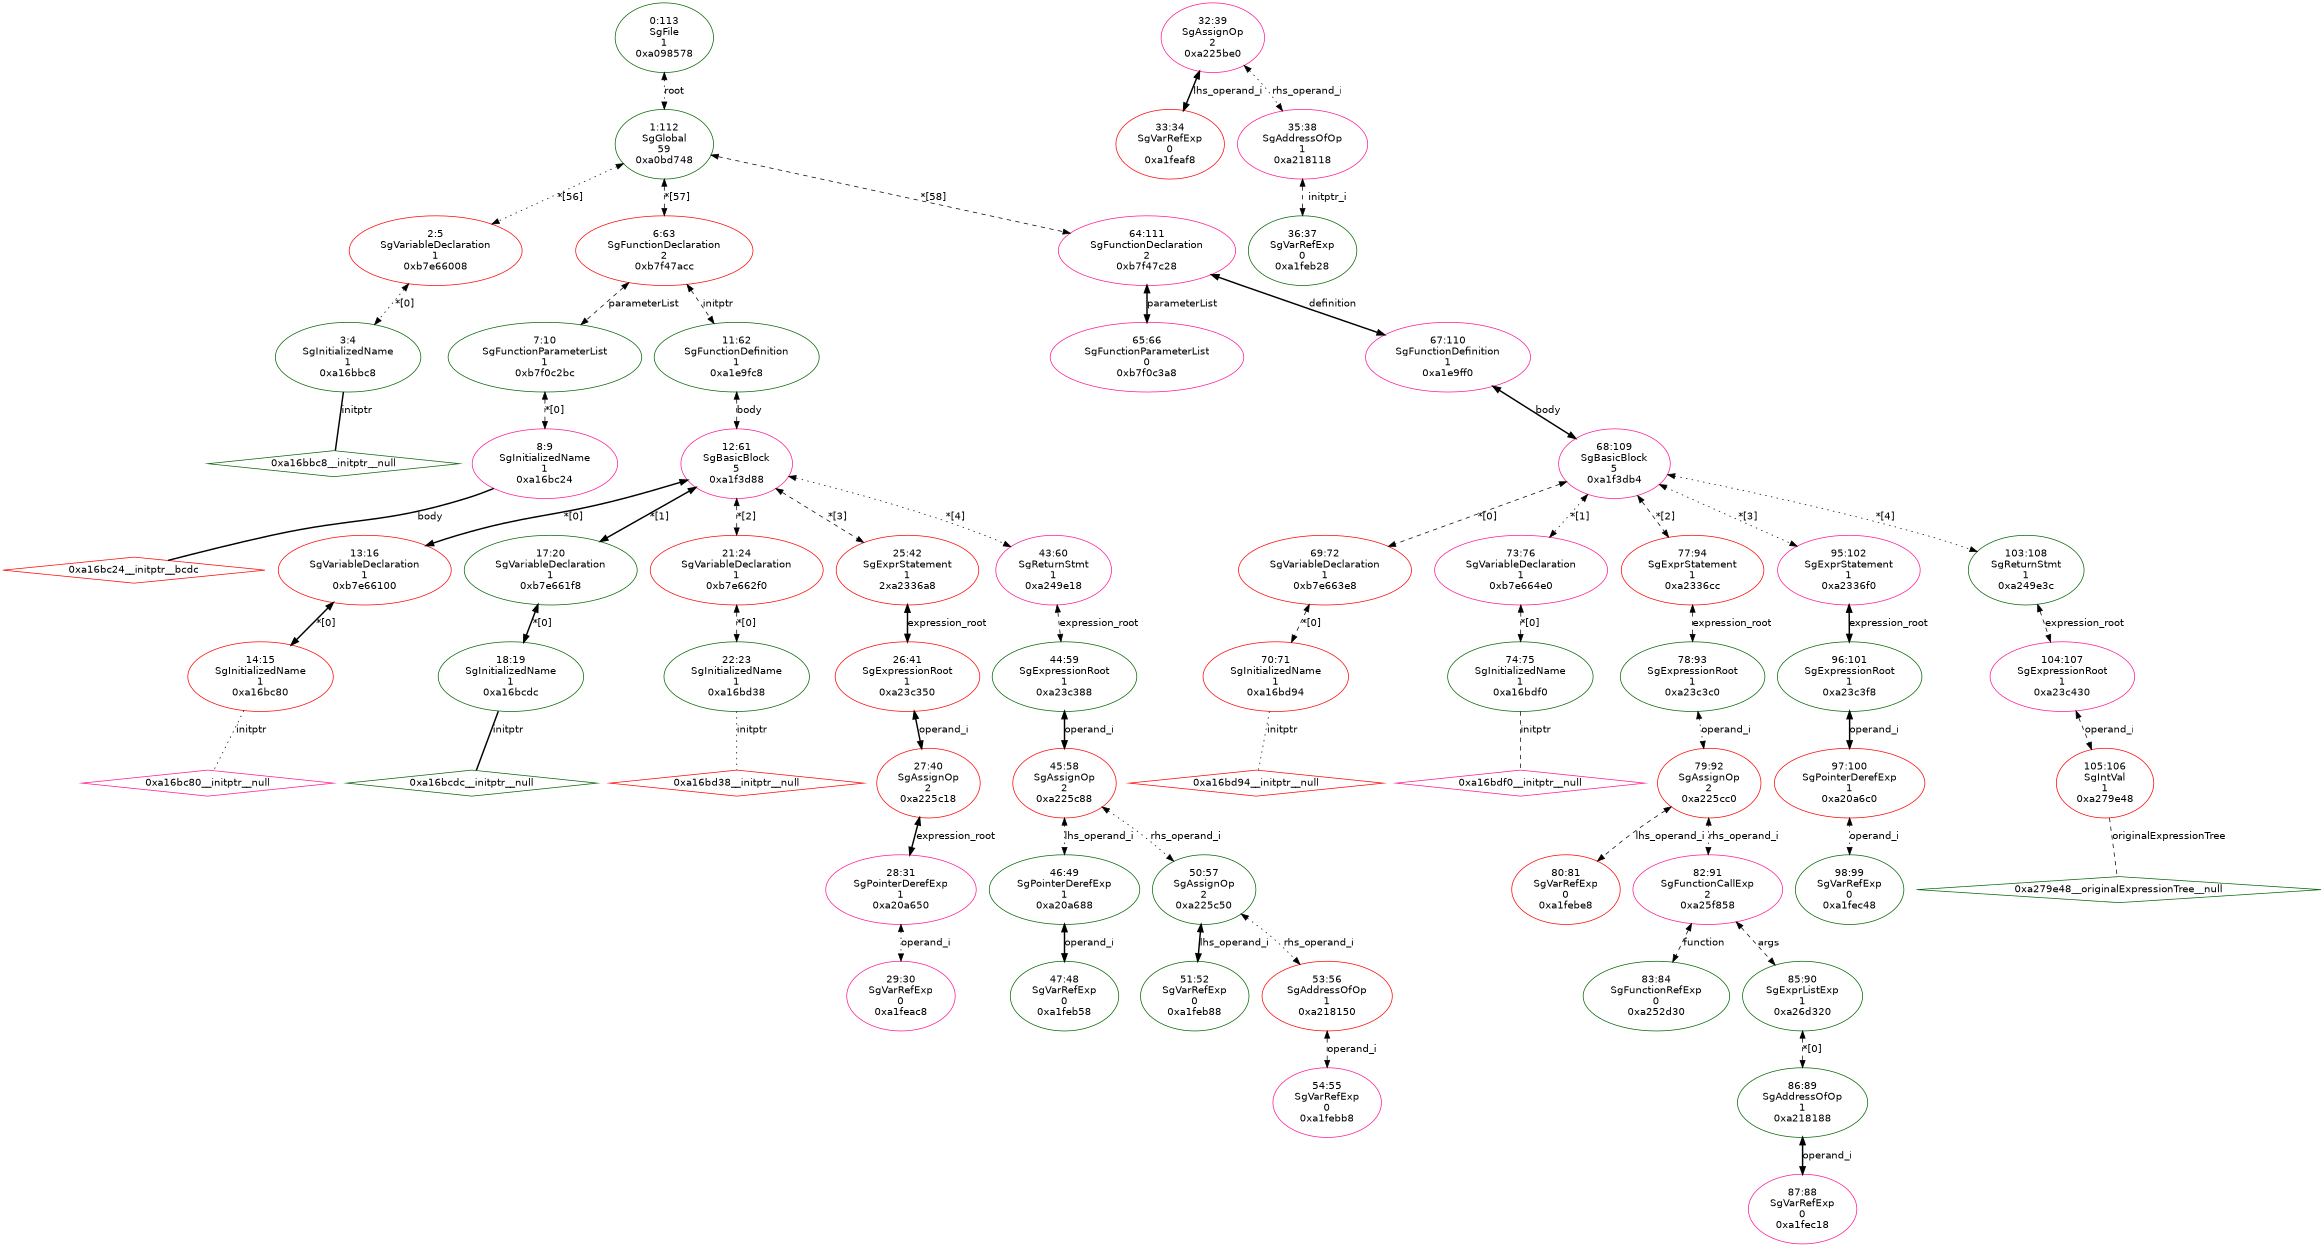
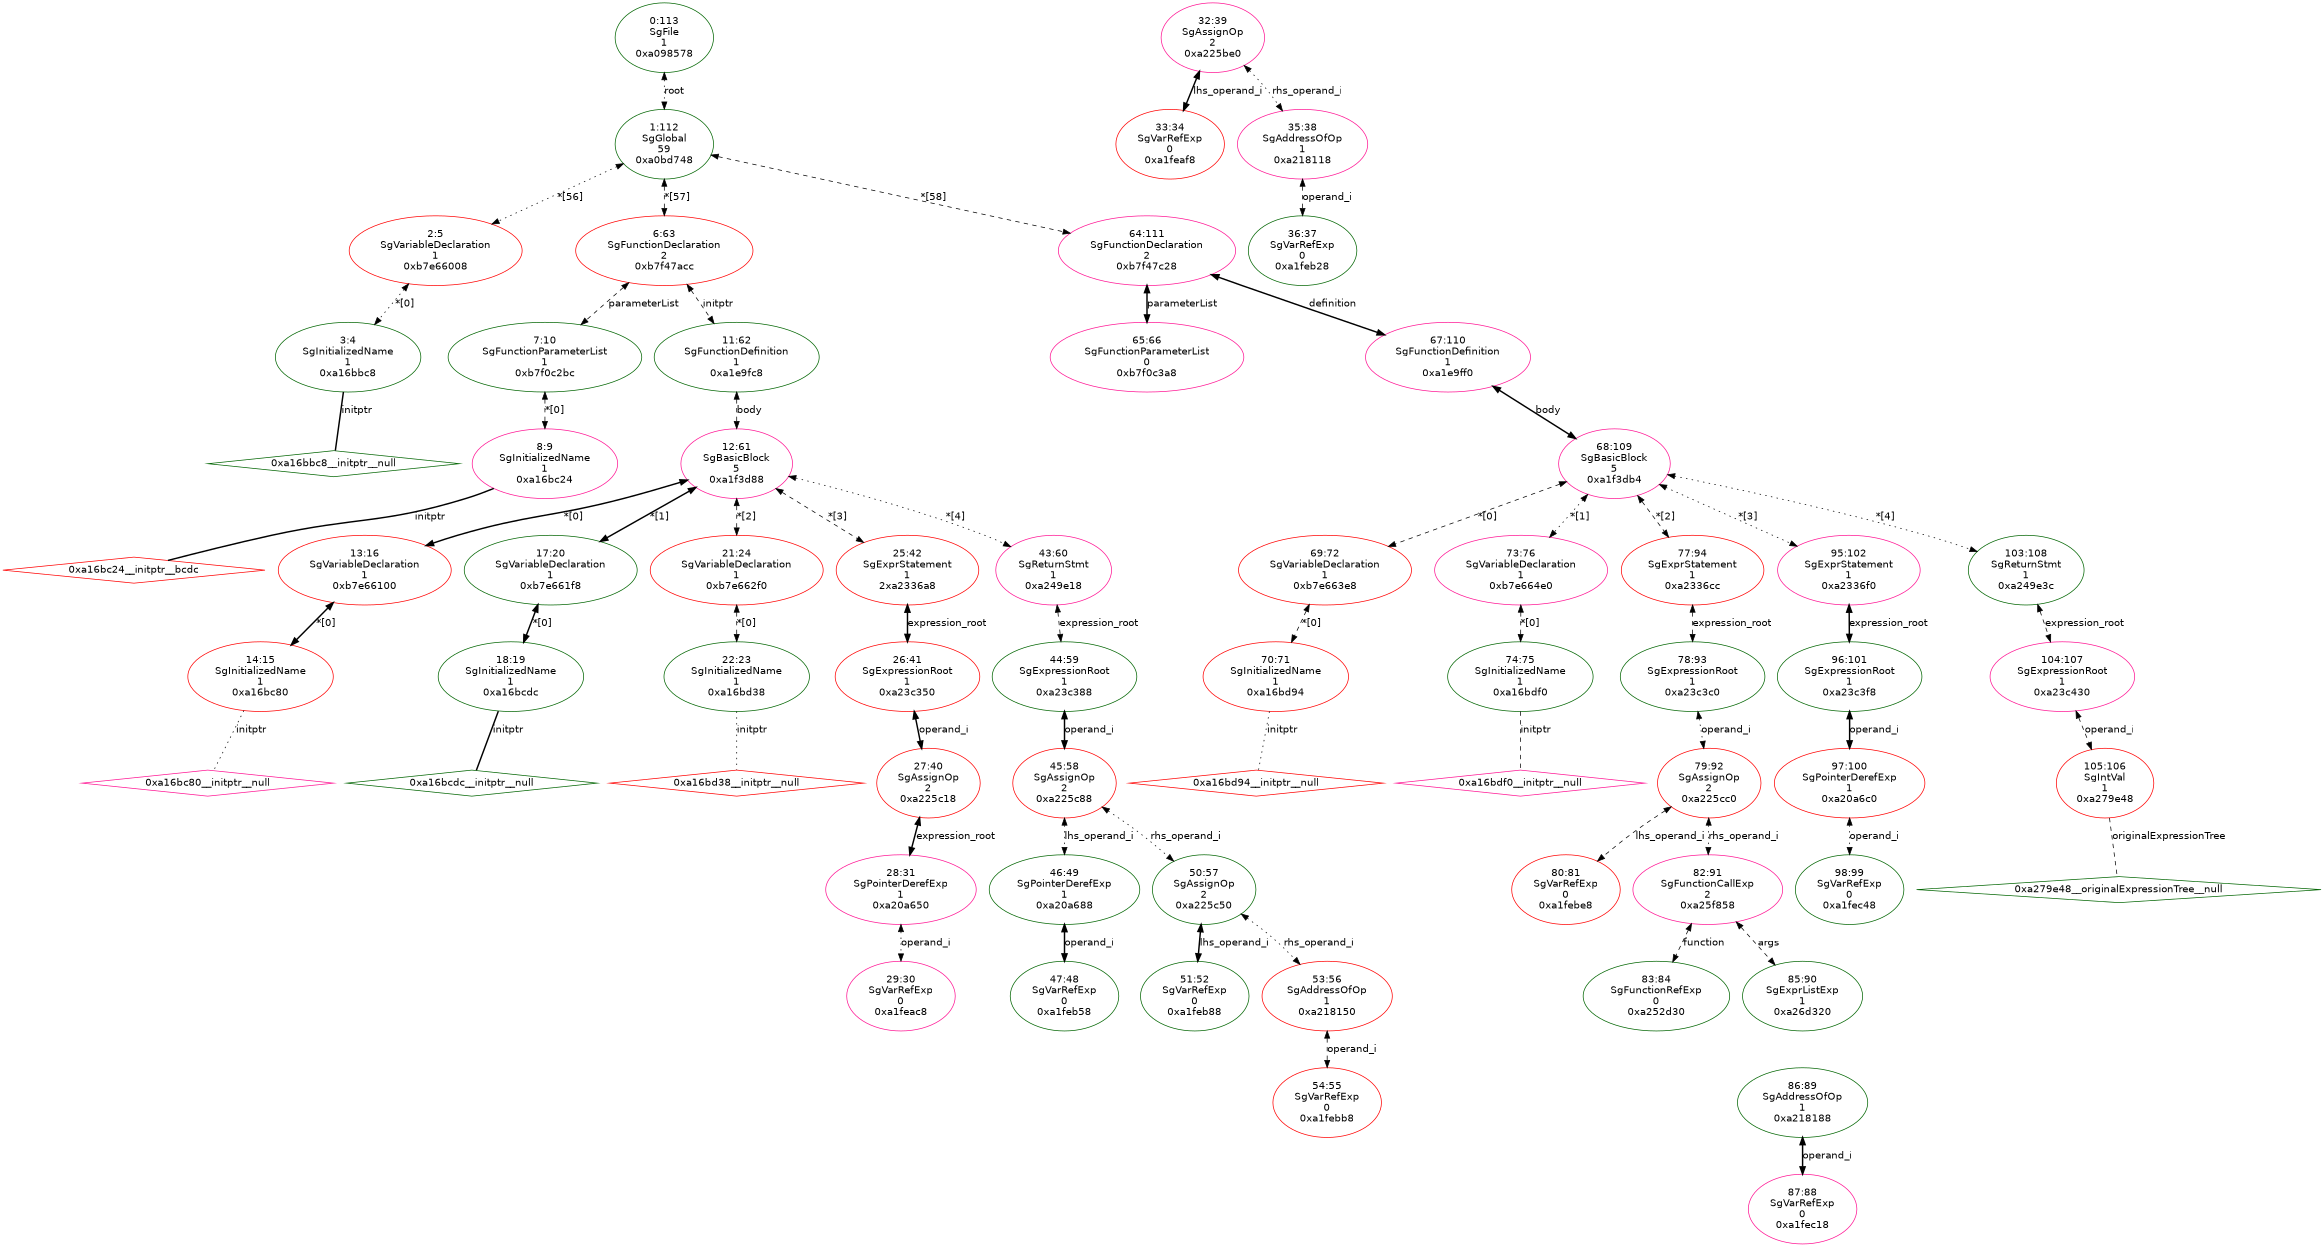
edge "35:38 SgAddressOfOp 1 0xa218118" -- "36:37 SgVarRefExp 0 0xa1feb28": label "initptr_i" -> "operand_i"
edge "8:9 SgInitializedName 1 0xa16bc24" -- "0xa16bc24__initptr__bcdc": label "body" -> "initptr"
edge "85:90 SgExprListExp 1 0xa26d320" -- "86:89 SgAddressOfOp 1 0xa218188": removed, label "*[0]"
node "54:55 SgVarRefExp 0 0xa1febb8": color deeppink -> red
